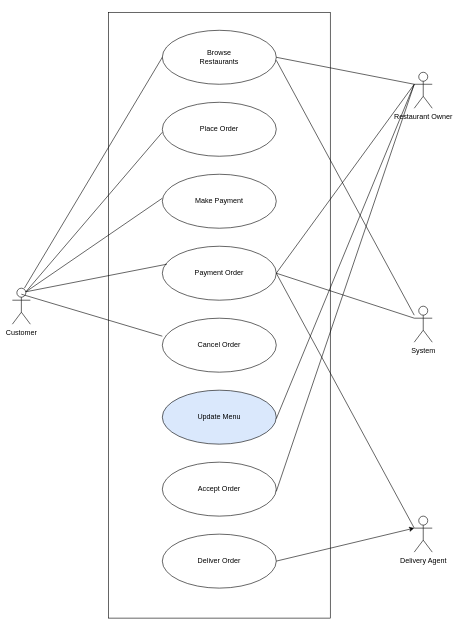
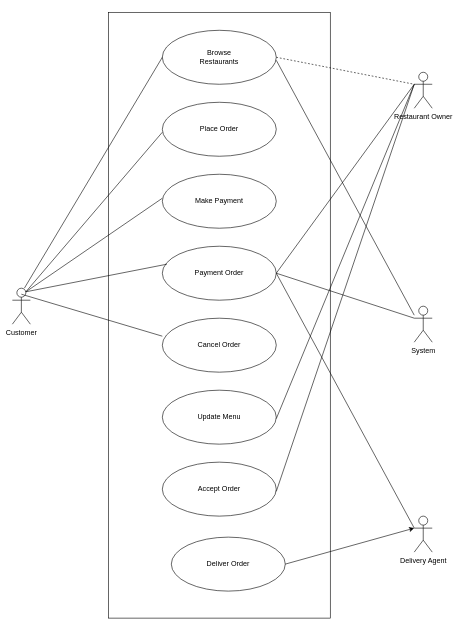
edge "Browse Restaurants" -- "Restaurant Owner": style solid -> dashed
node "Update Menu": fillcolor #dae8fc -> #ffffff
node "Deliver Order": moved (219, 561) -> (228, 564)
